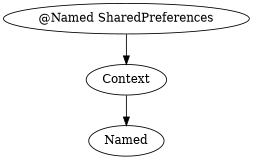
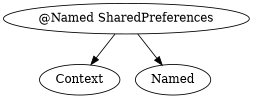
edge "Context" -> "Named": now "@Named SharedPreferences" -> "Named"
